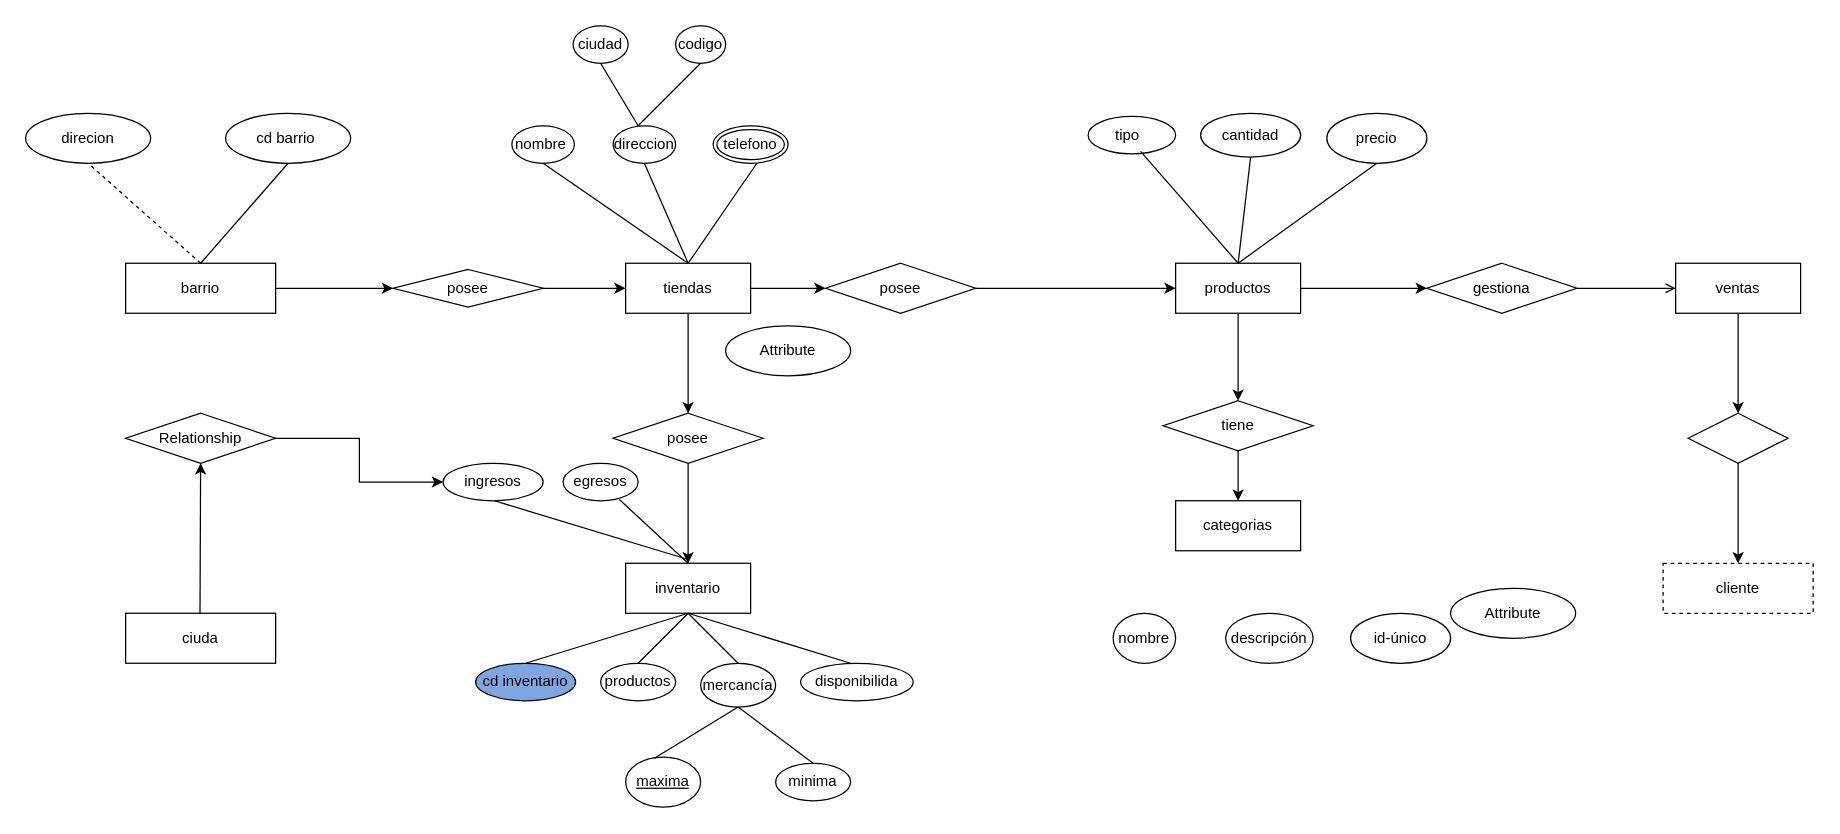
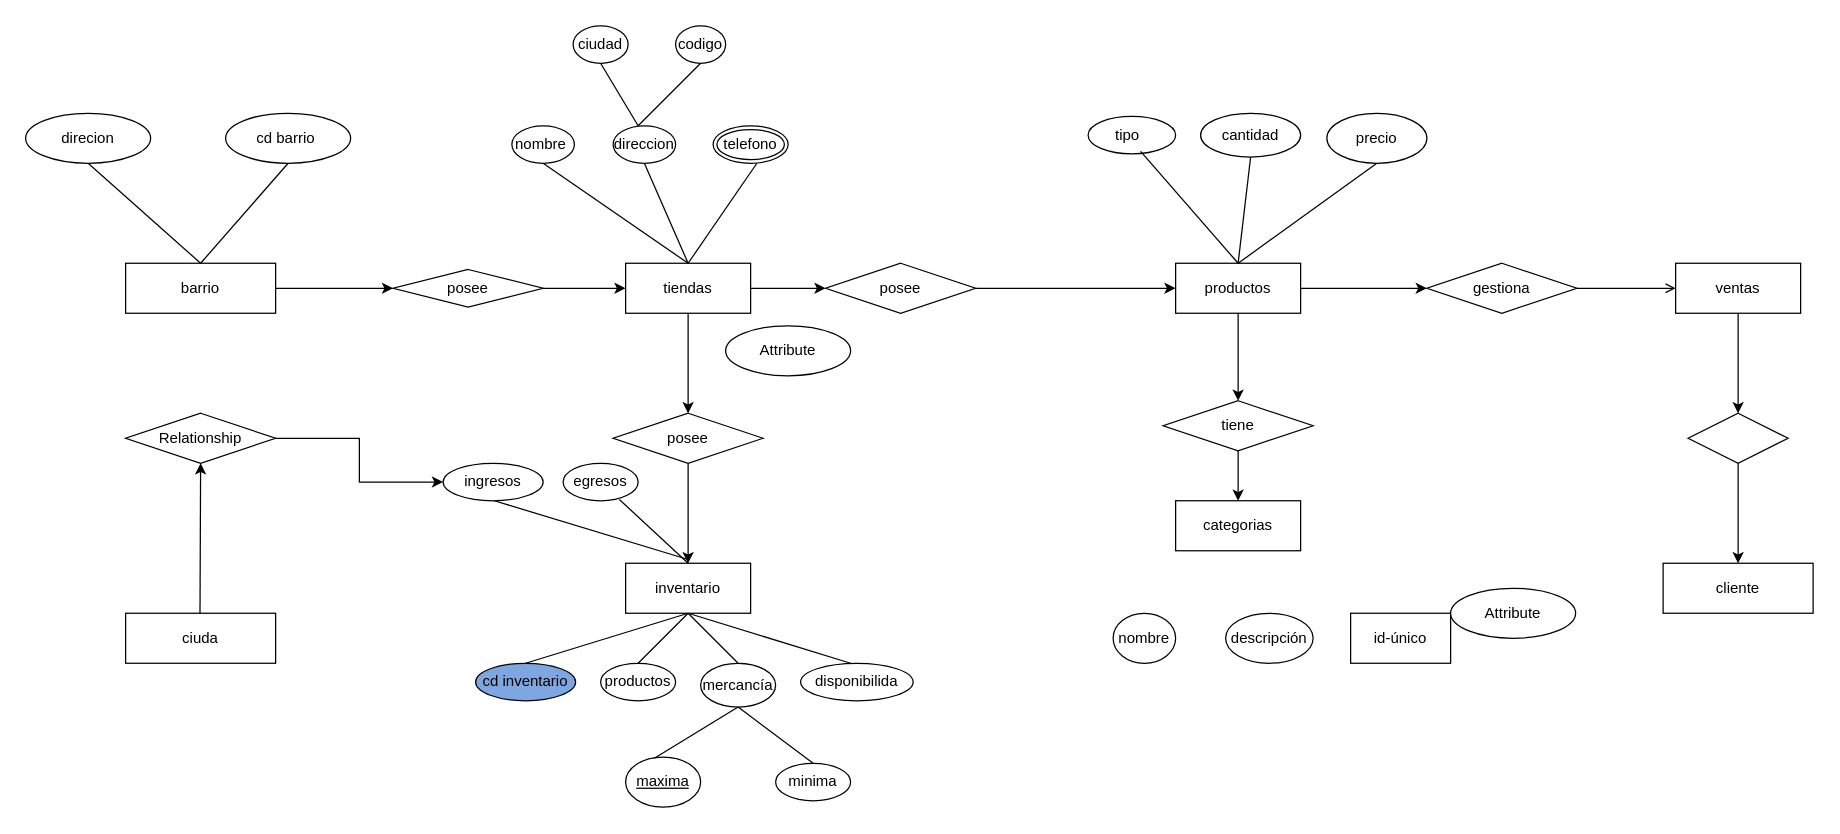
edge "direcion" -- "barrio": style dashed -> solid
node "cliente": style dashed -> solid
node "id-único": shape ellipse -> rectangle
